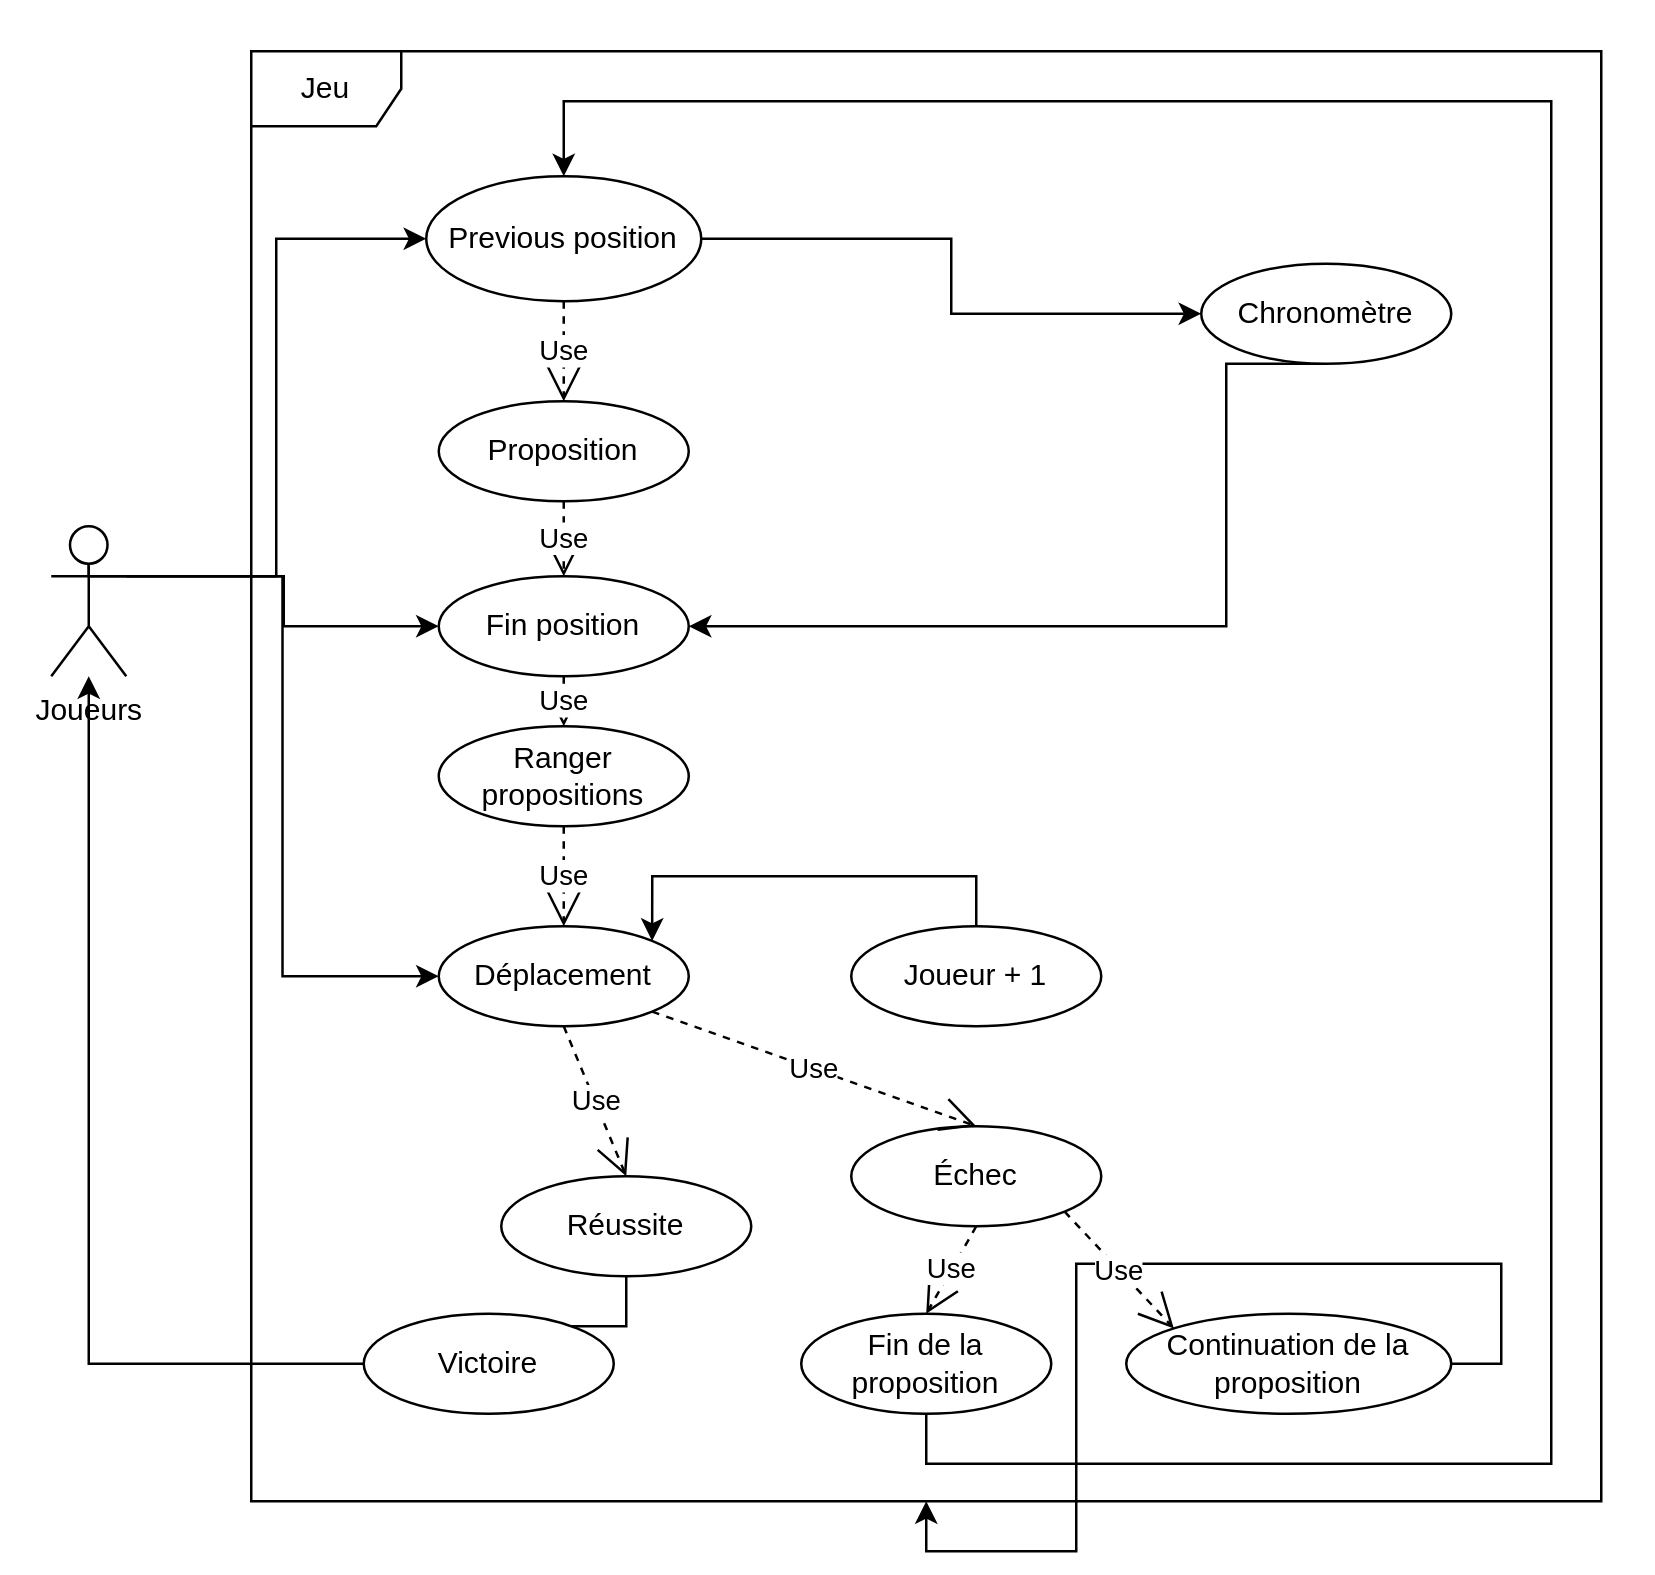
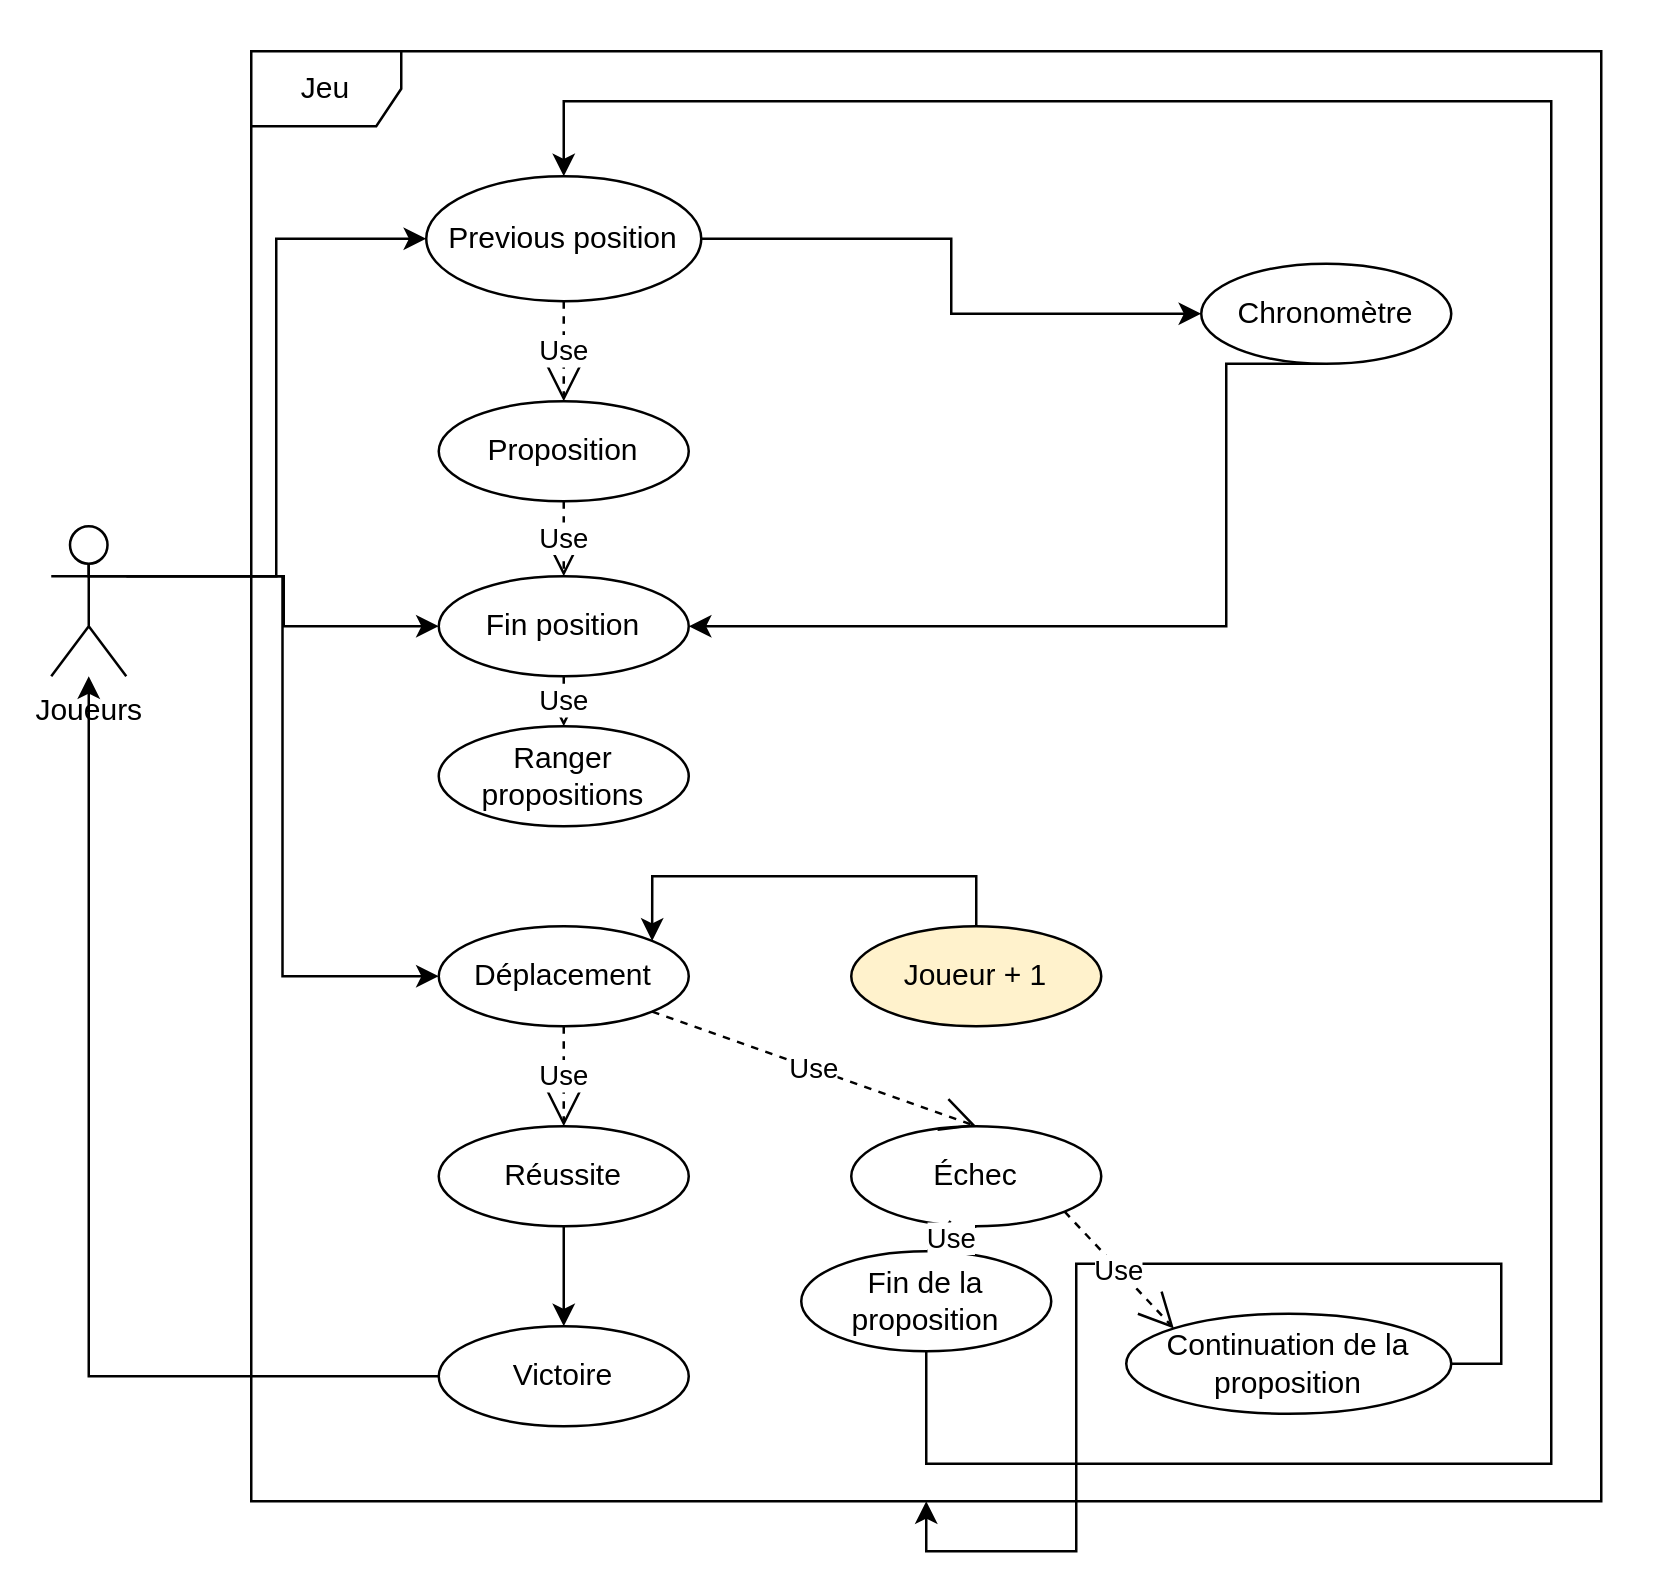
edge "Ranger propositions" -> "Déplacement": removed, label "Use"
node "Joueur + 1": fillcolor #ffffff -> #fff2cc
node "Réussite": moved (626, 1226) -> (564, 1176)
node "Victoire": moved (489, 1364) -> (564, 1376)
node "Fin de la proposition": moved (926, 1364) -> (926, 1301)
